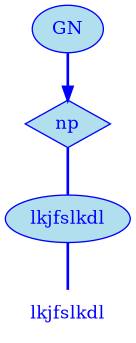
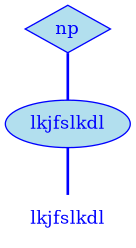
node "GN": removed
